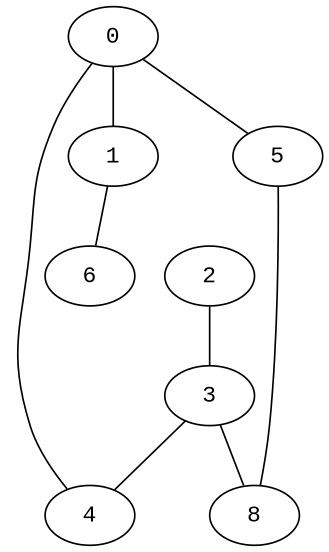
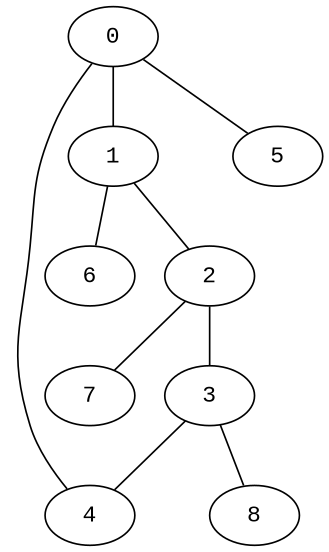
edge "1" -- "2": added
edge "5" -- "8": removed
node "7": added
